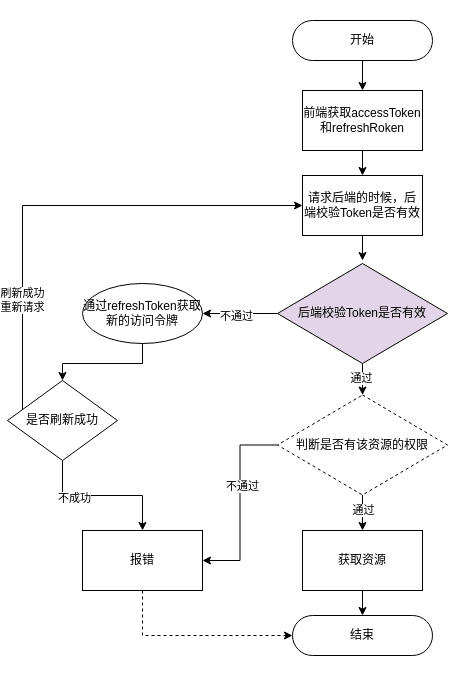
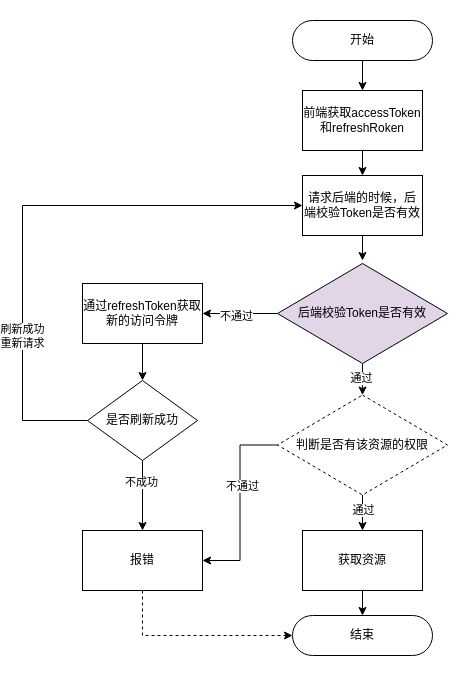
node "通过refreshToken获取新的访问令牌": shape ellipse -> rectangle
node "是否刷新成功": moved (63, 421) -> (143, 421)
